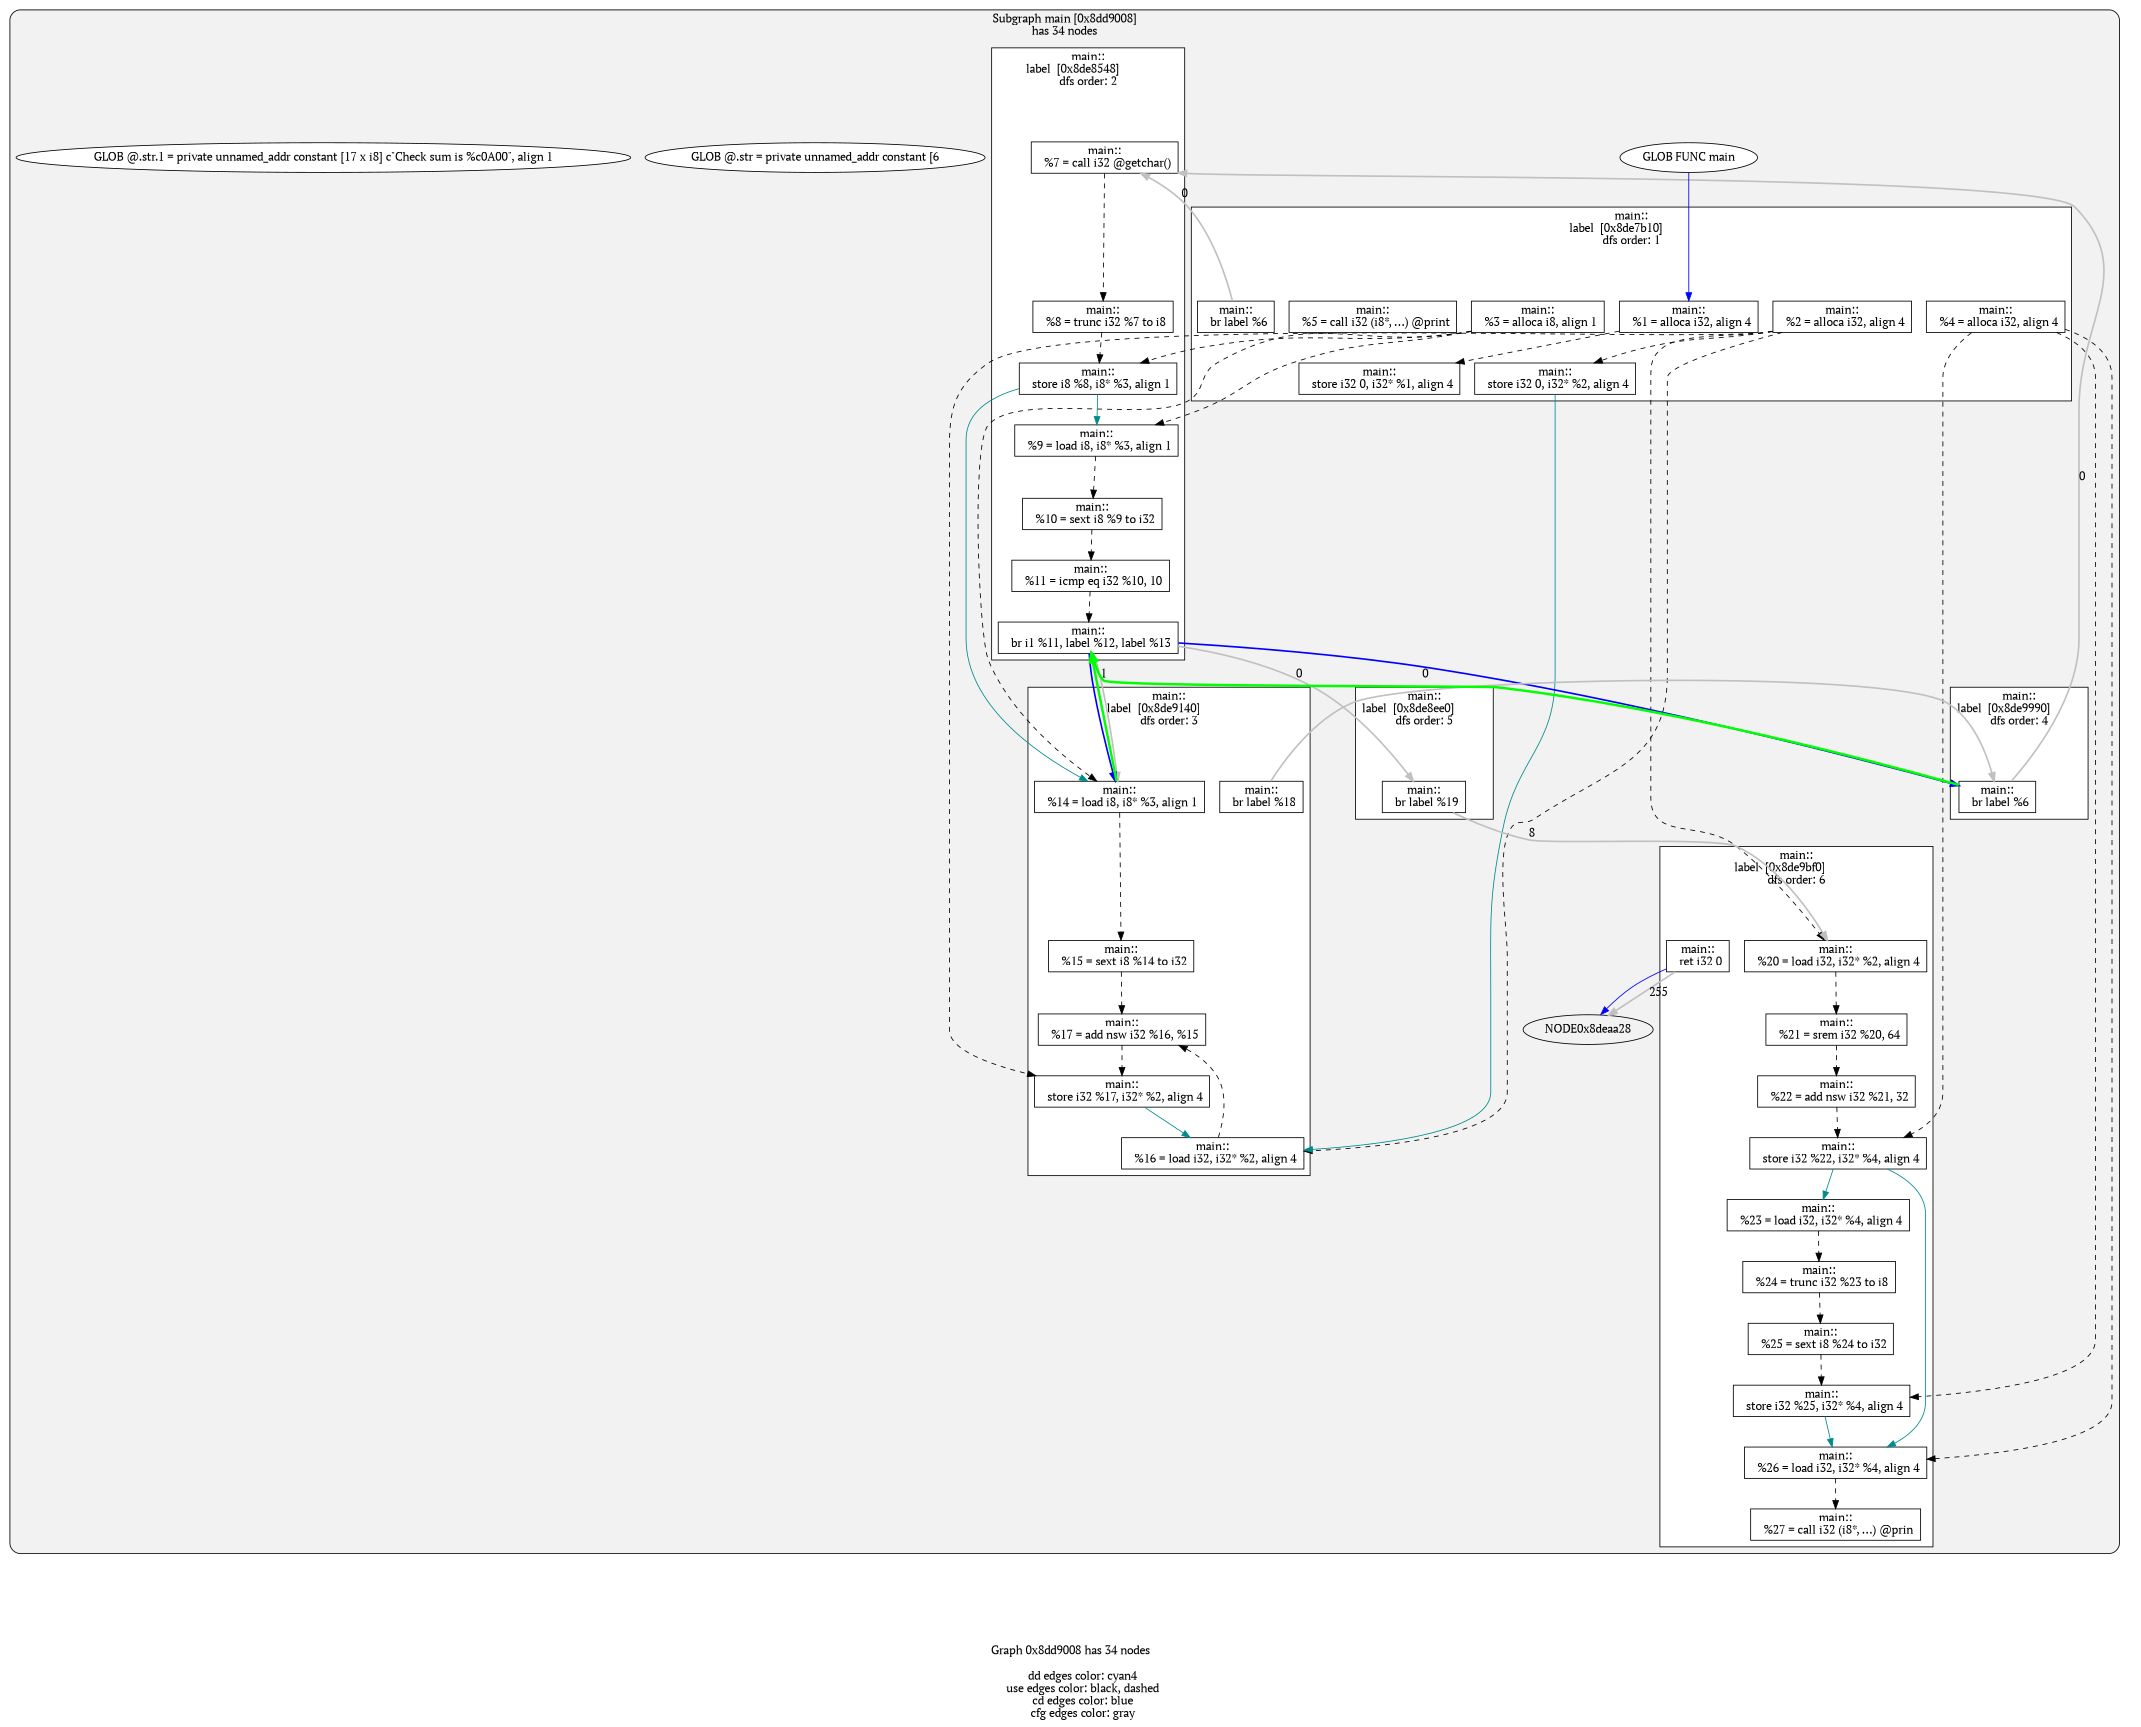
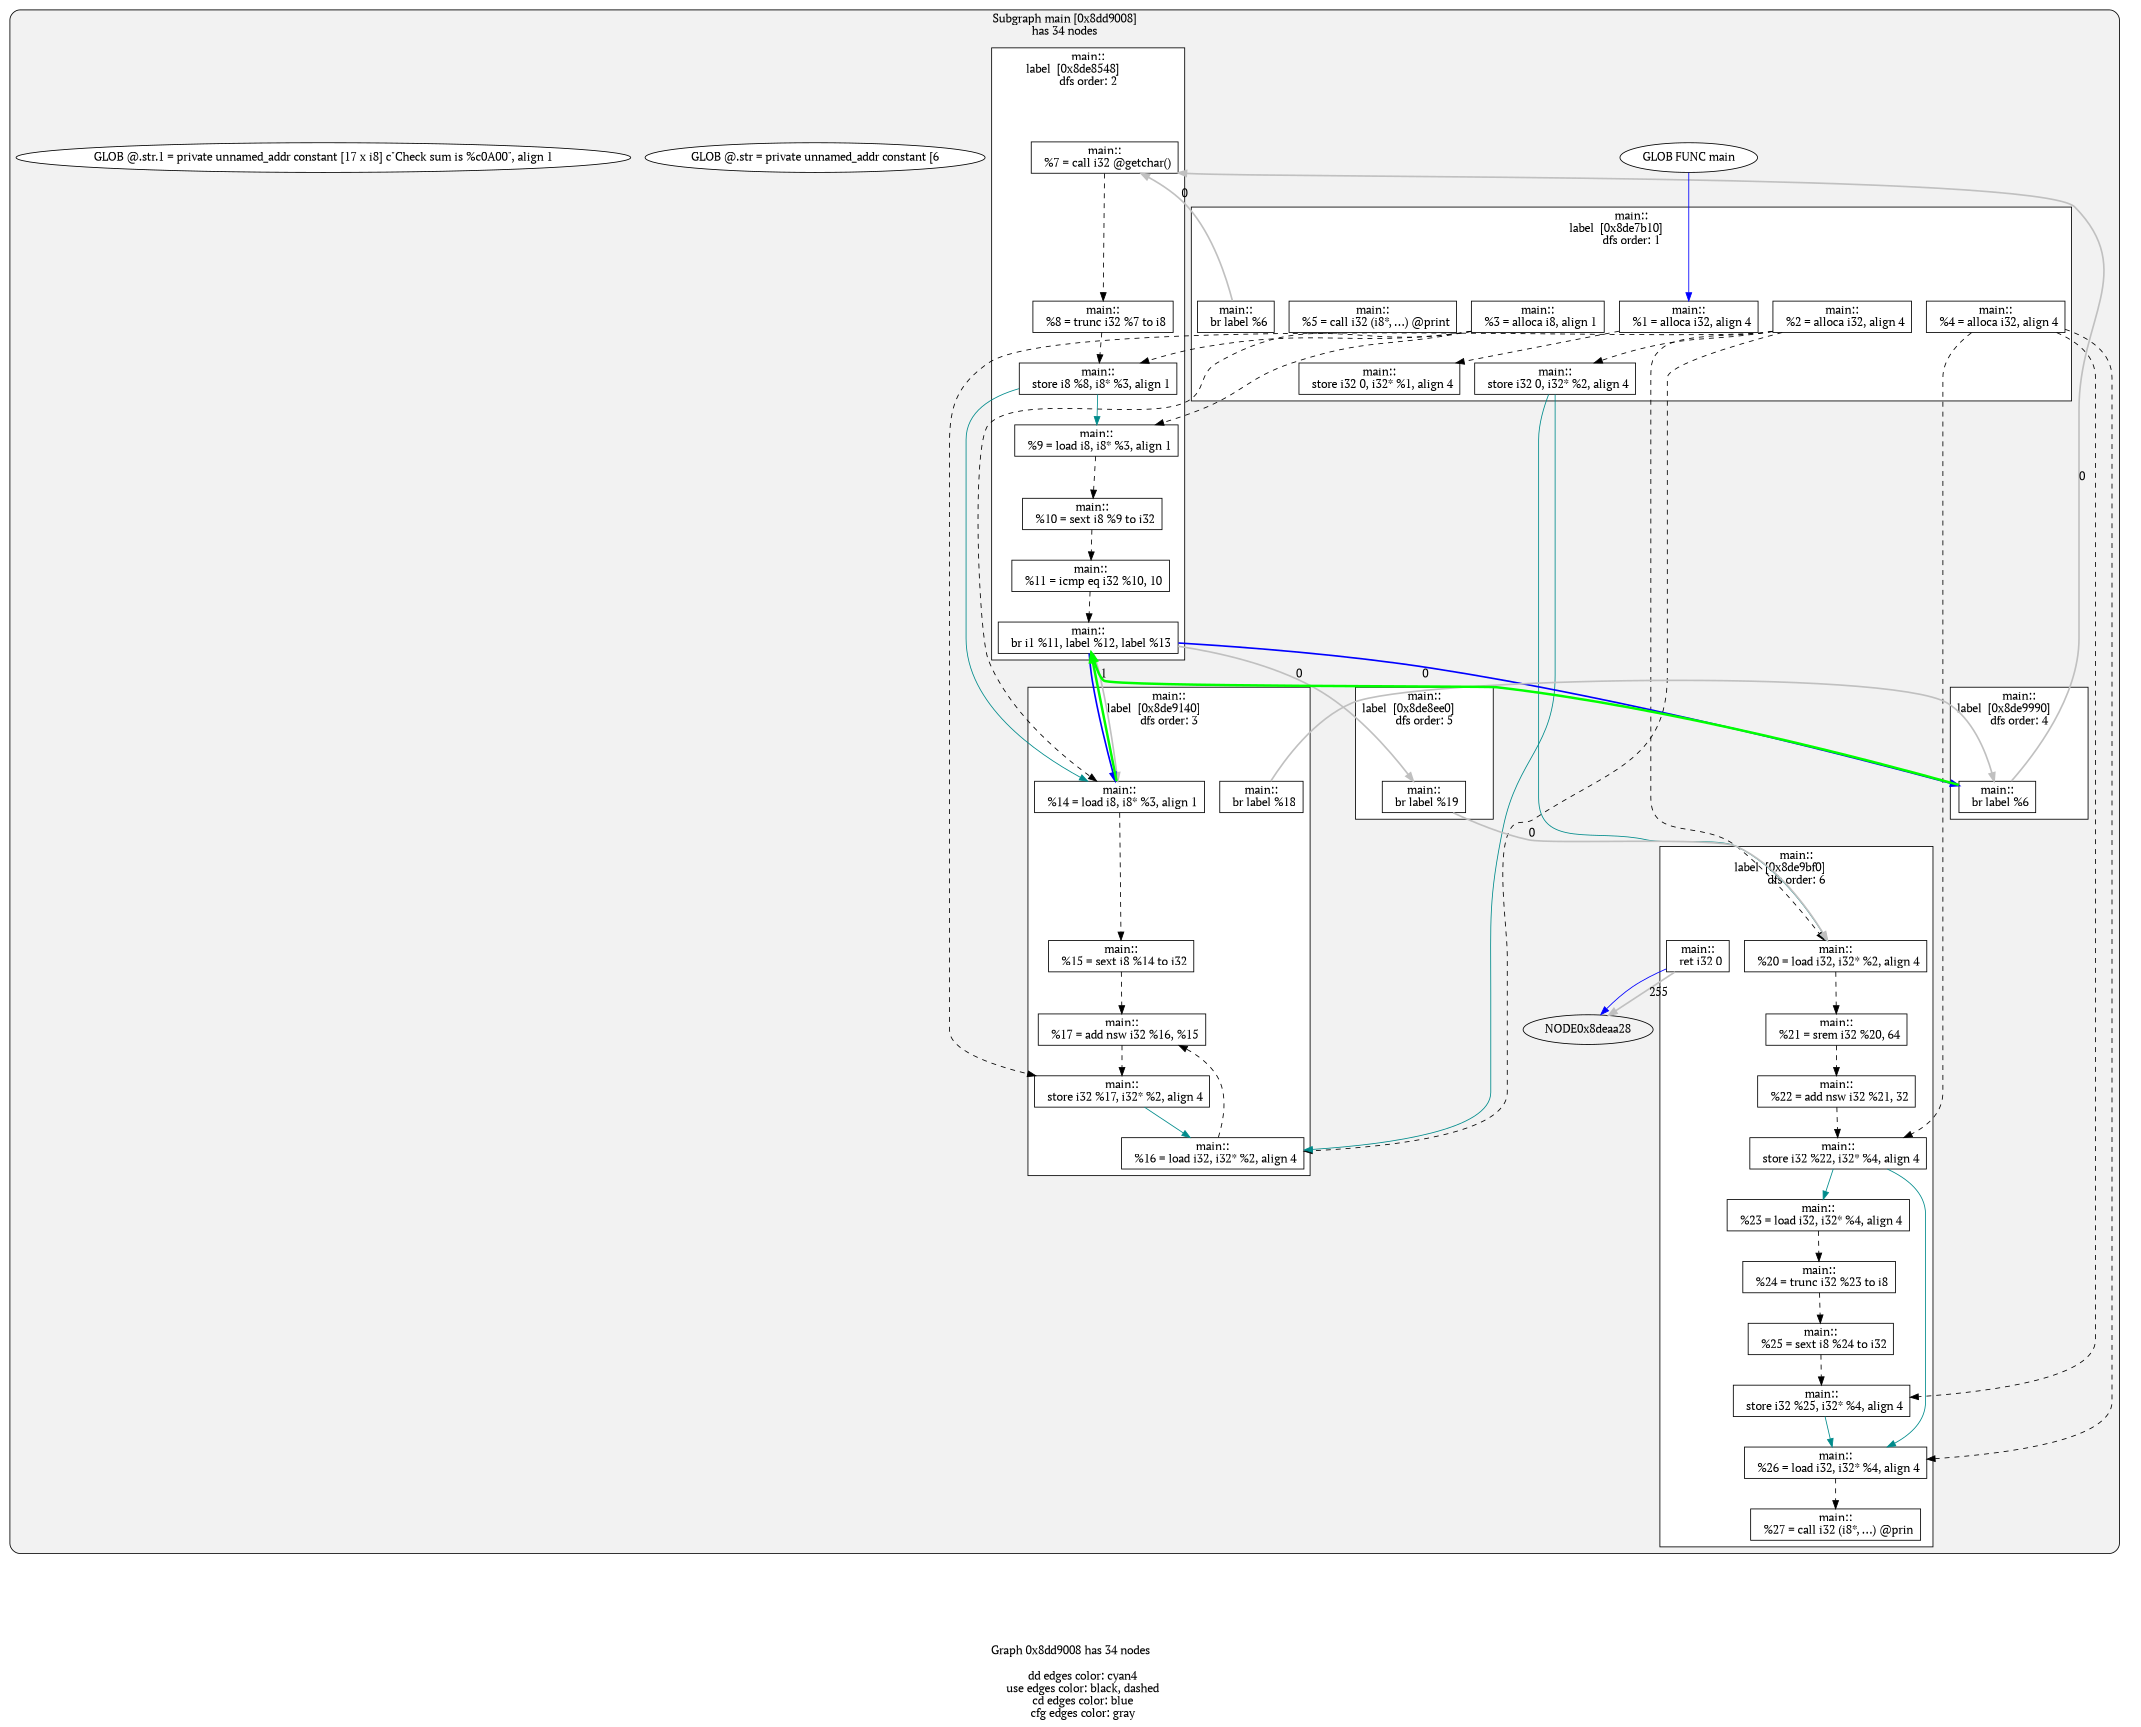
edge "main:: store i32 0, i32* %2, align 4" -> "main:: %20 = load i32, i32* %2, align 4": added
edge "main:: br label %19" -> "main:: %20 = load i32, i32* %2, align 4": label "8" -> "0"
